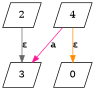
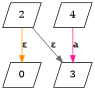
edge "4" -> "0": now "2" -> "0"
